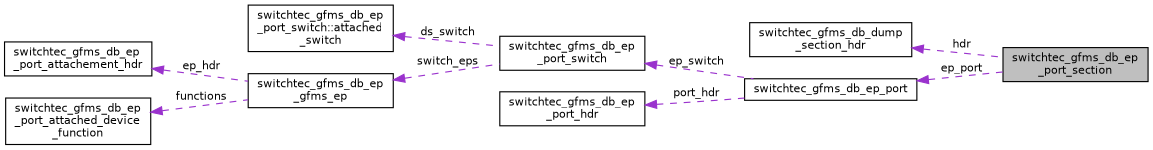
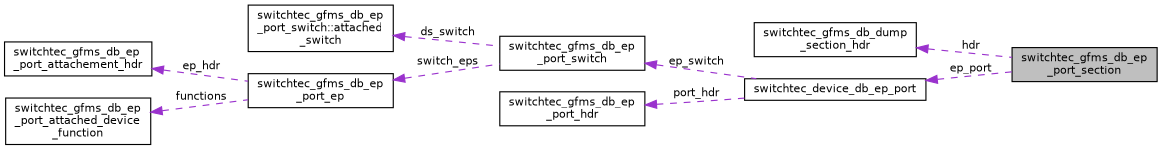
node "switchtec_gfms_db_ep_port": label "switchtec_gfms_db_ep_port" -> "switchtec_device_db_ep_port"
node "switchtec_gfms_db_ep _gfms_ep": label "switchtec_gfms_db_ep _gfms_ep" -> "switchtec_gfms_db_ep _port_ep"
